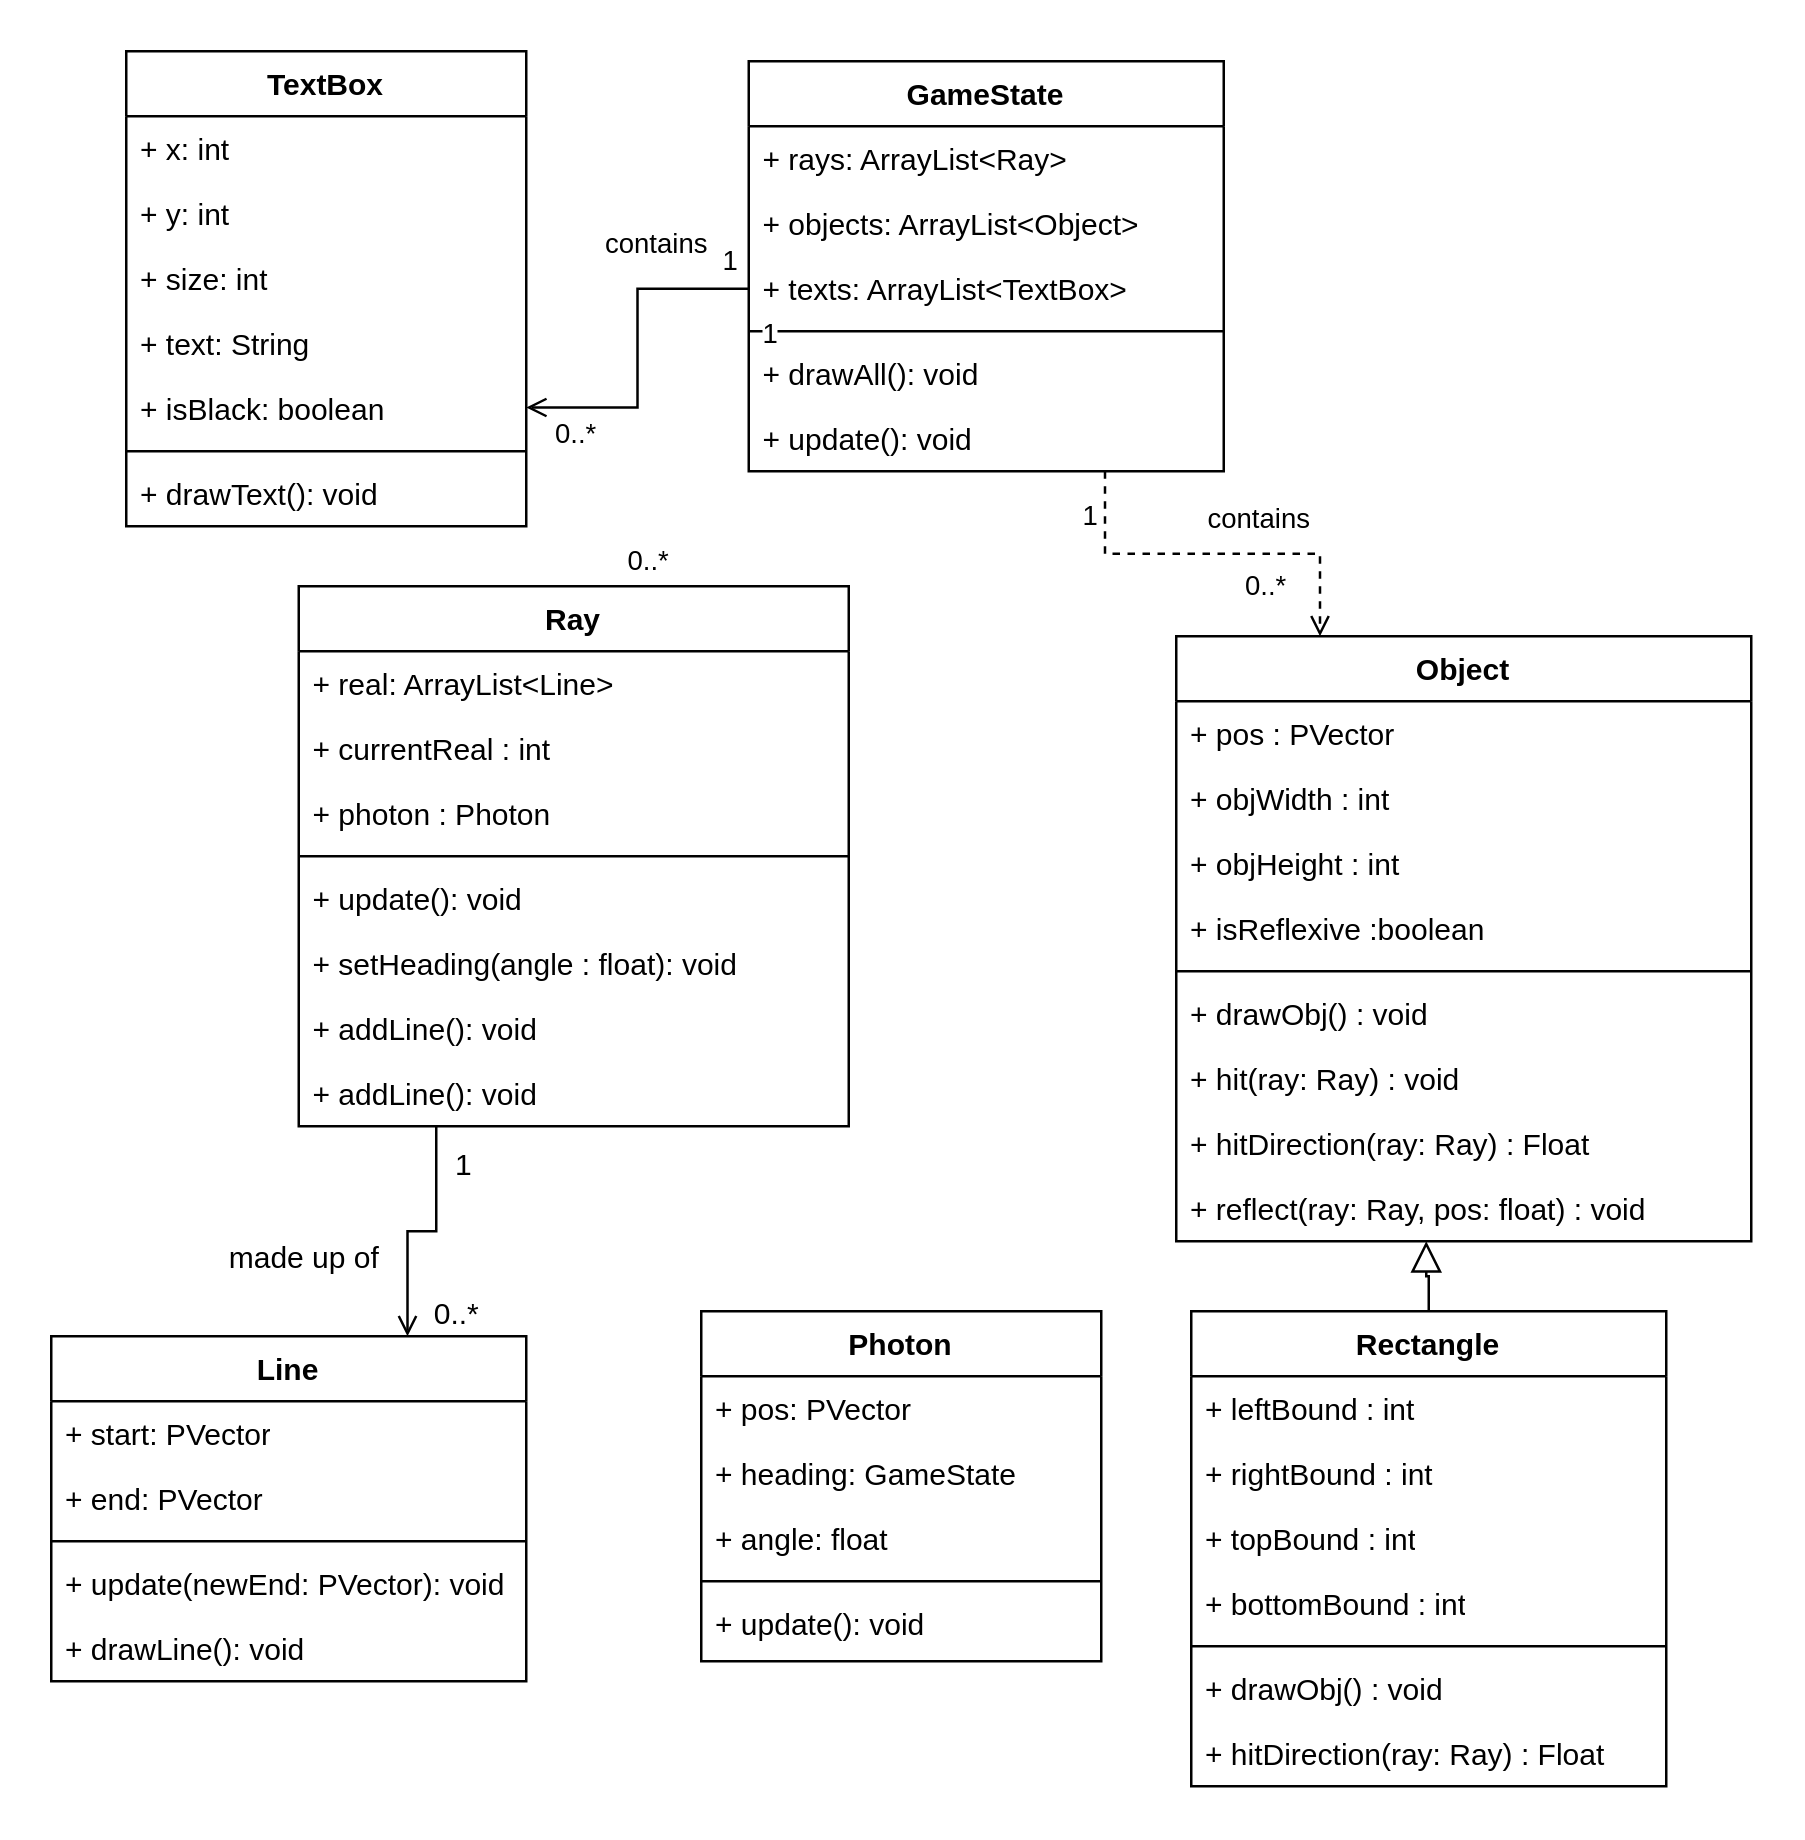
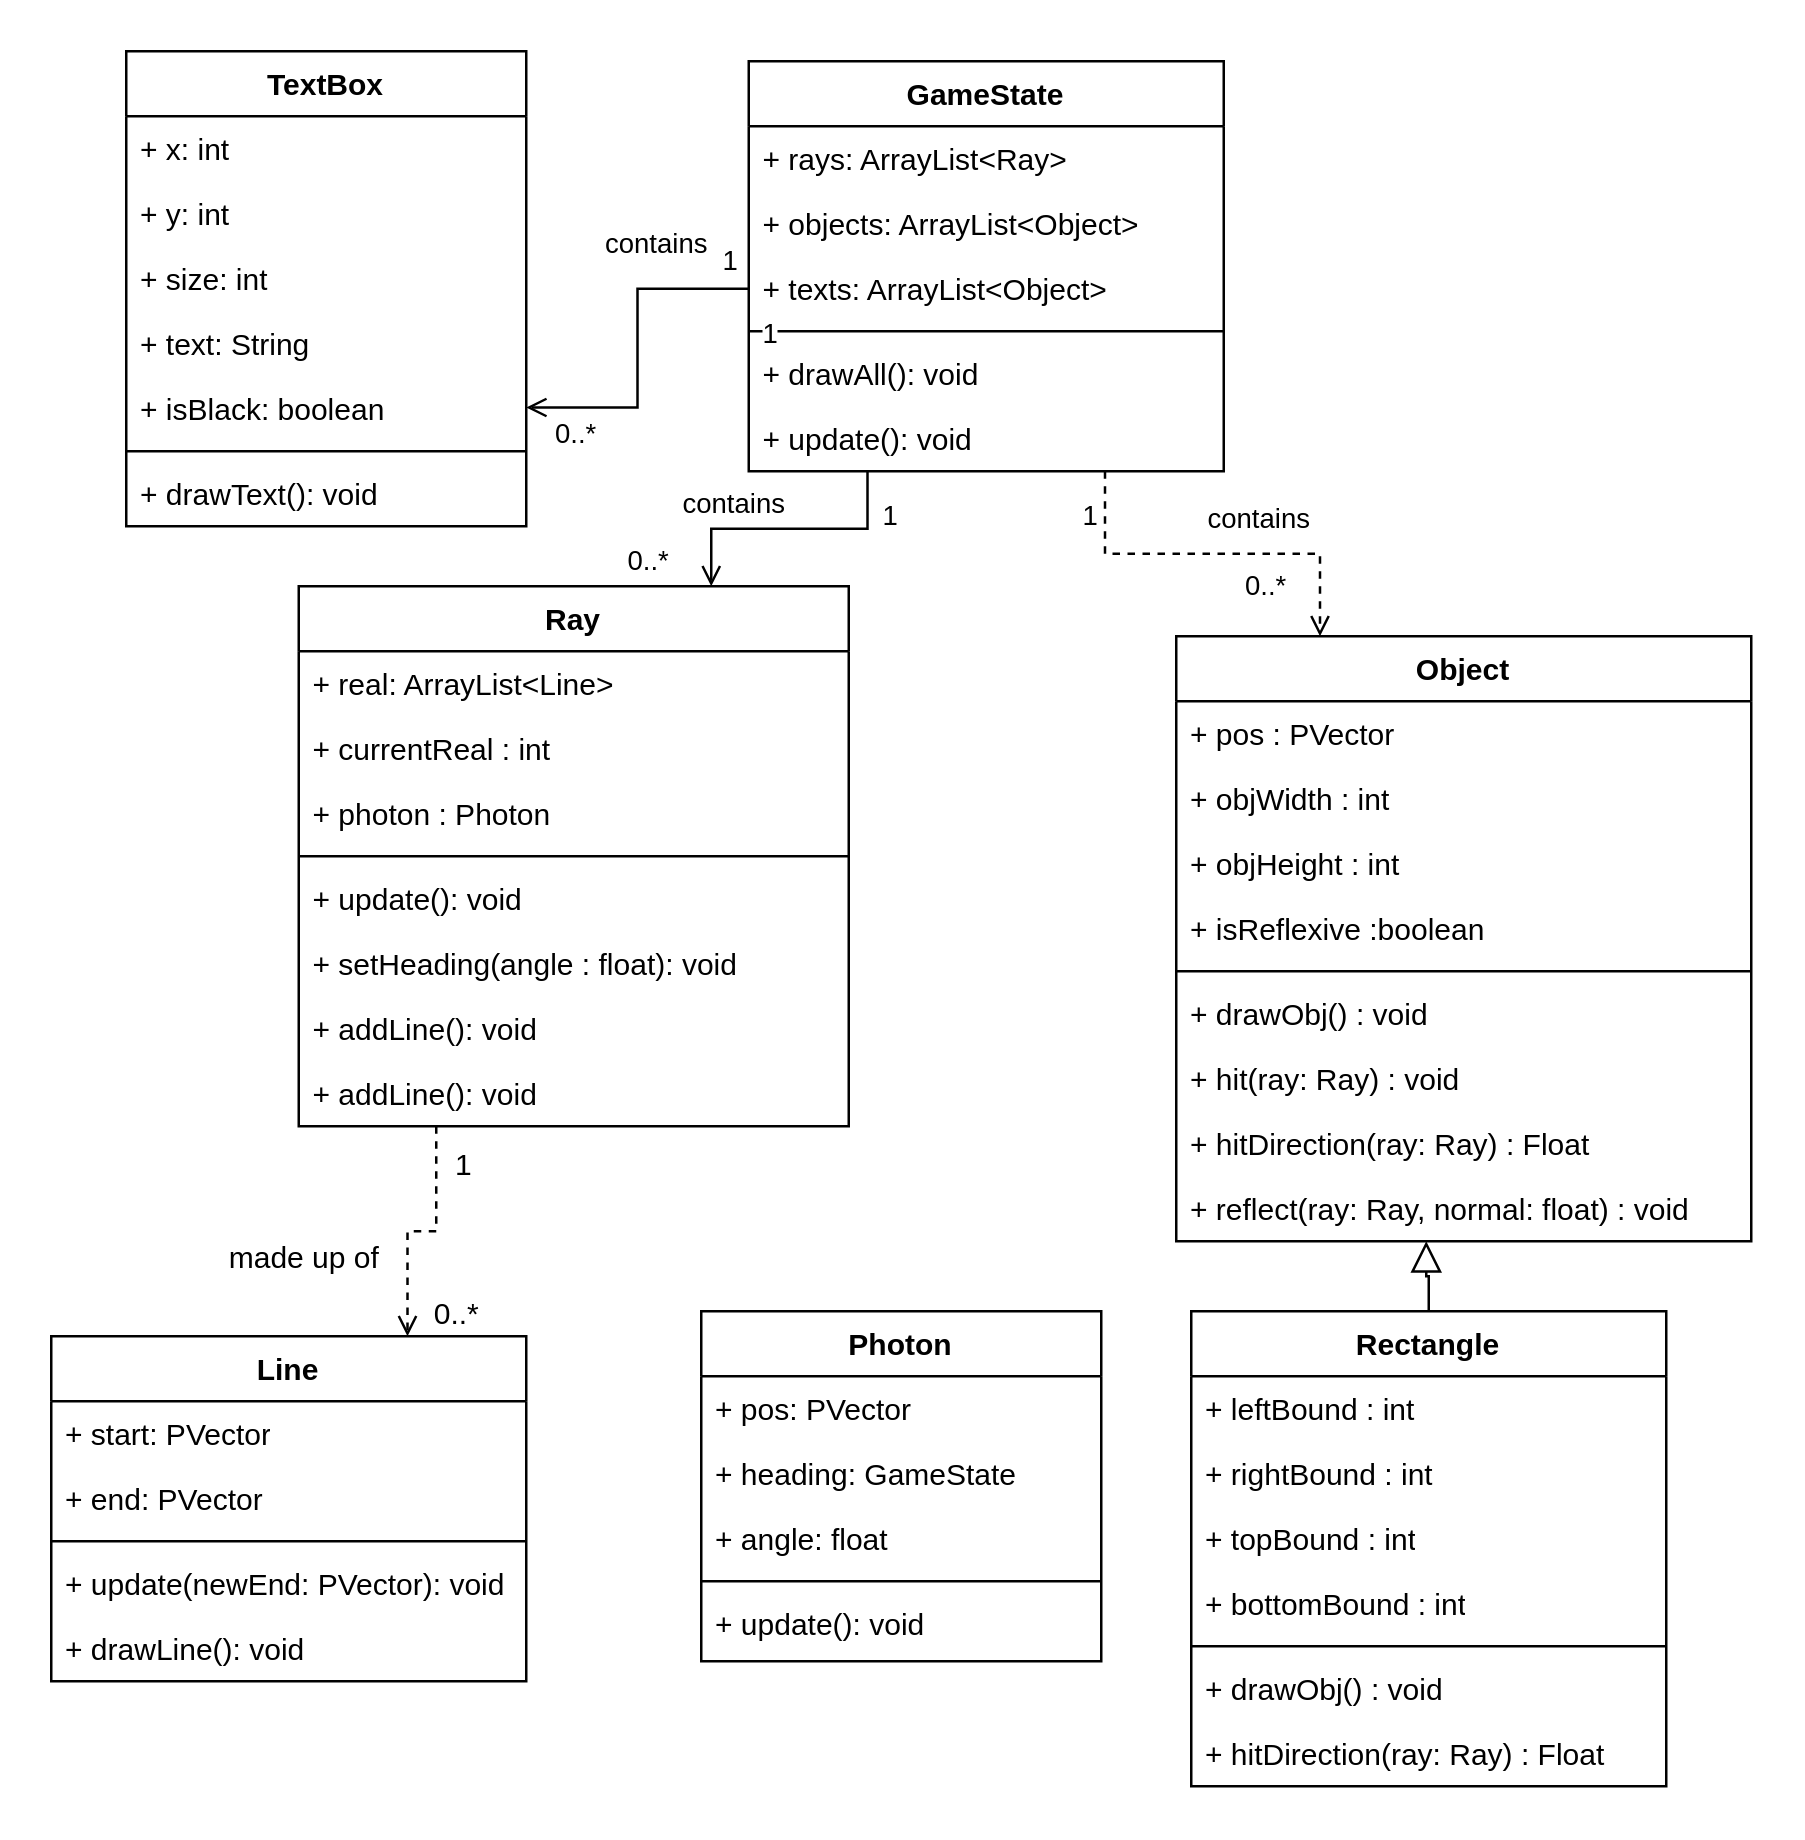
node "+ texts: ArrayList<TextBox>": label "+ texts: ArrayList<TextBox>" -> "+ texts: ArrayList<Object>"
edge "GameState" -> "Ray": added, labels "1", "contains"
node "+ reflect(ray: Ray, pos: float) : void": label "+ reflect(ray: Ray, pos: float) : void" -> "+ reflect(ray: Ray, normal: float) : void"
edge "Ray" -> "Line": style solid -> dashed
